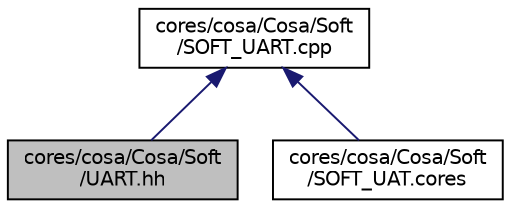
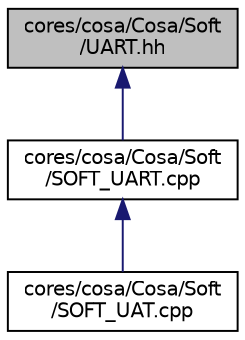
edge "cores/cosa/Cosa/Soft /UART.hh" -> "cores/cosa/Cosa/Soft /SOFT_UART.cpp": reversed
node "cores/cosa/Cosa/Soft /SOFT_UAT.cores": label "cores/cosa/Cosa/Soft /SOFT_UAT.cores" -> "cores/cosa/Cosa/Soft /SOFT_UAT.cpp"
